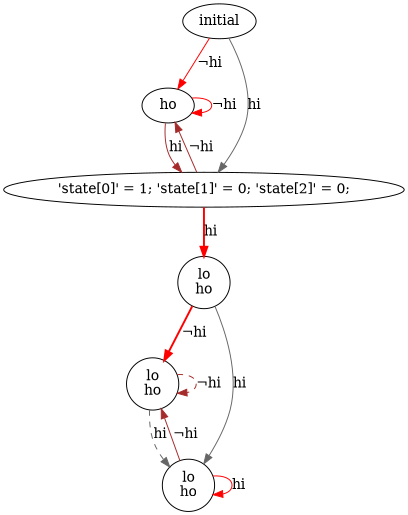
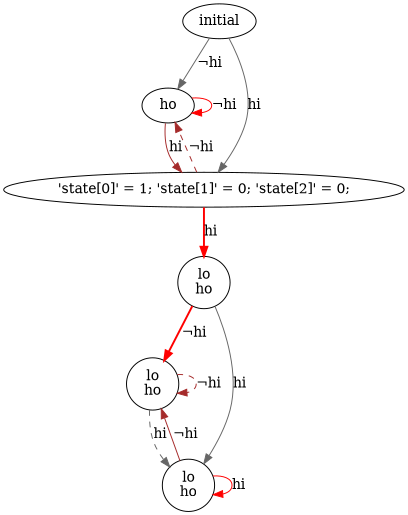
edge "initial" -> "ho": color red -> gray40
edge "'state[0]' = 1; 'state[1]' = 0; 'state[2]' = 0;" -> "ho": style solid -> dashed
